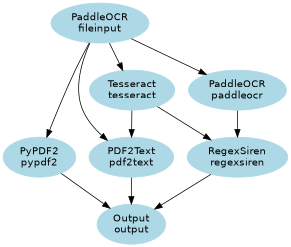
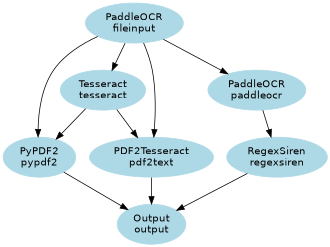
edge "Tesseract tesseract" -> "RegexSiren regexsiren": now "Tesseract tesseract" -> "PyPDF2 pypdf2"
node "PDF2Text pdf2text": label "PDF2Text pdf2text" -> "PDF2Tesseract pdf2text"
